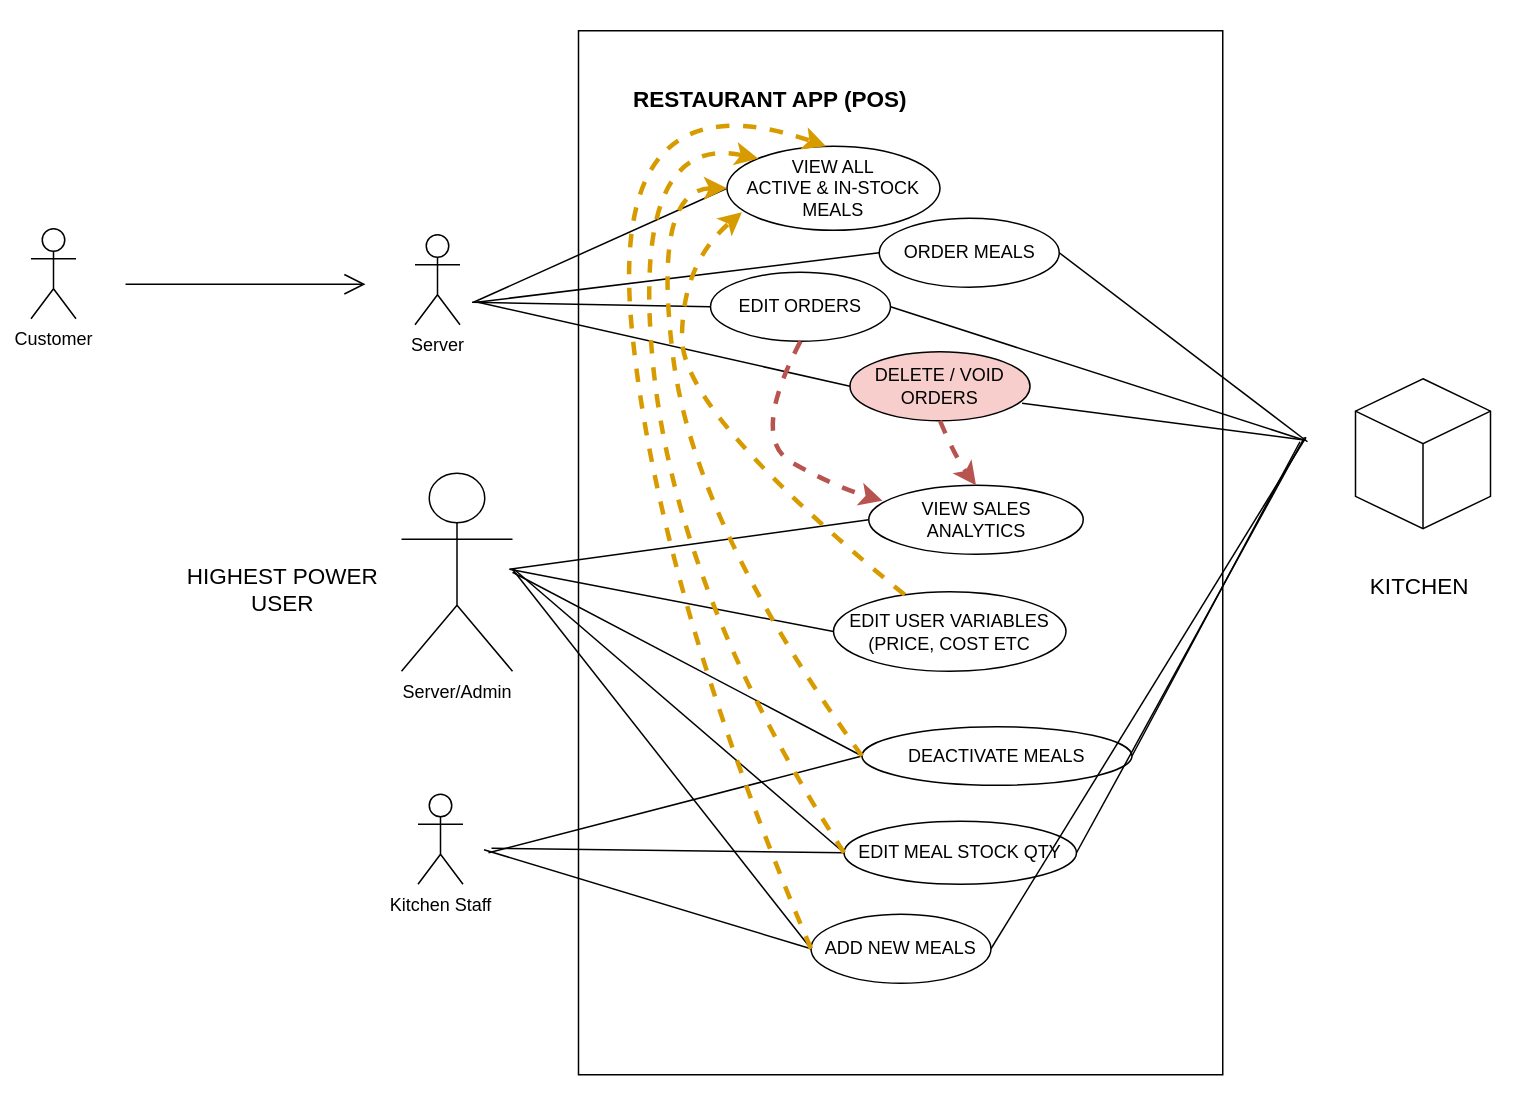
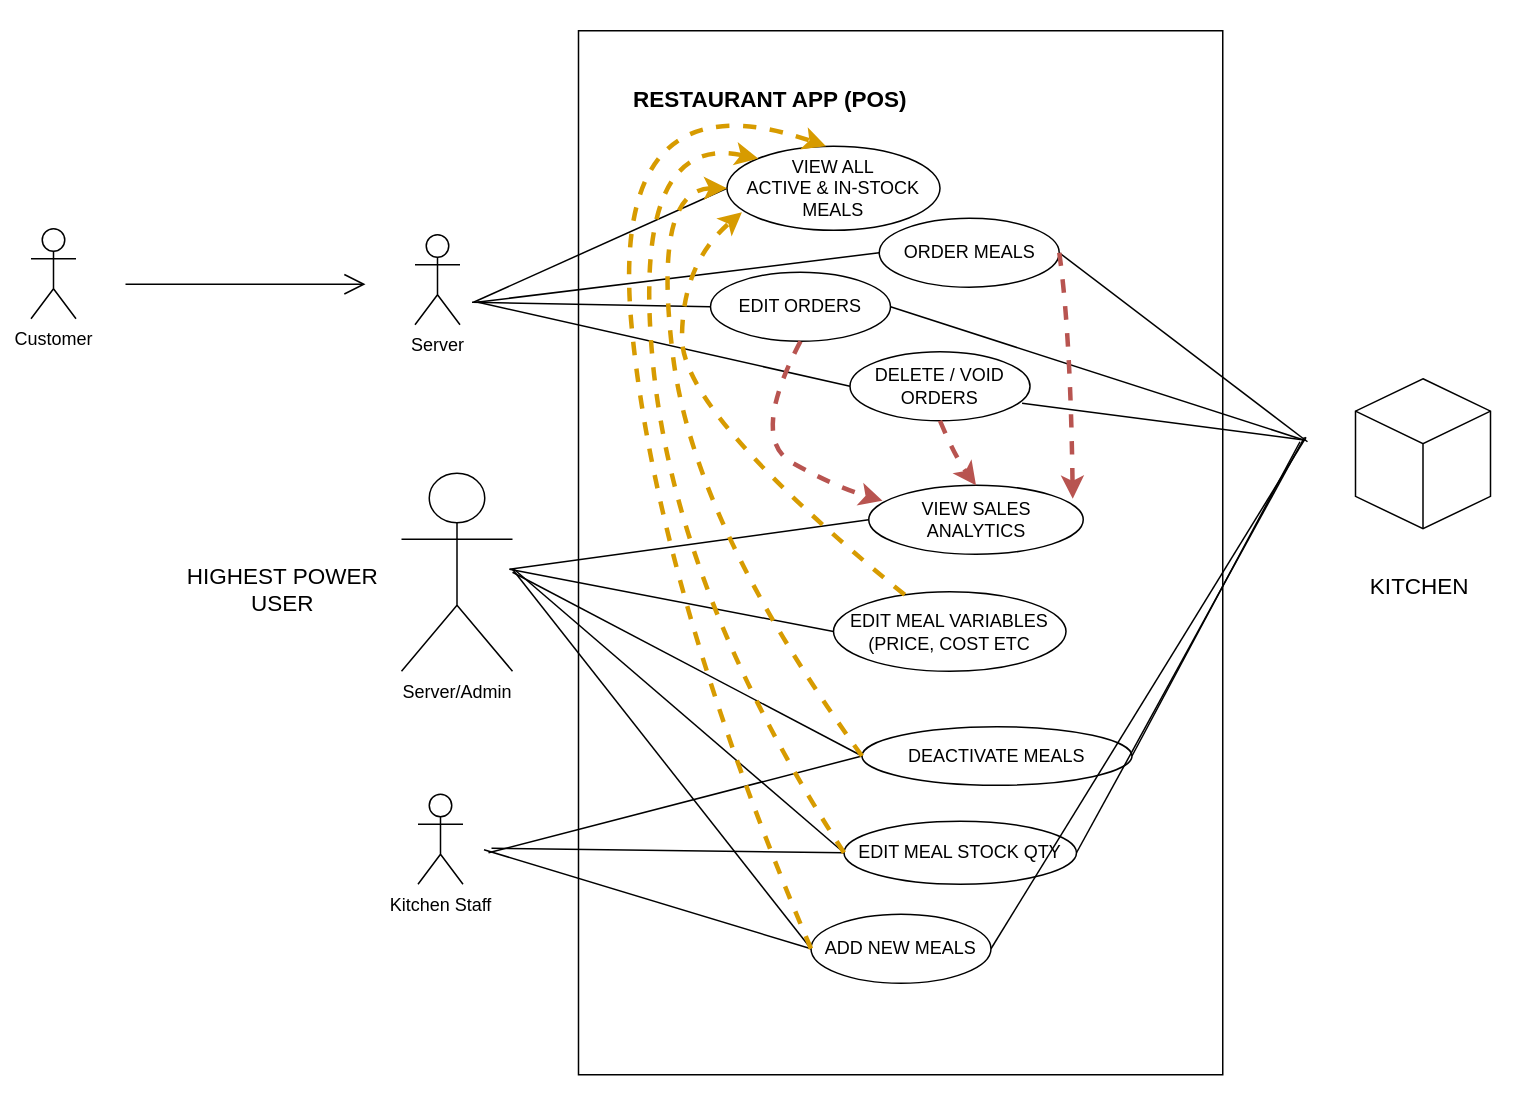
edge "ORDER MEALS" -> "VIEW SALES ANALYTICS": added
node "DELETE / VOID ORDERS": fillcolor #f8cecc -> #ffffff
node "EDIT USER VARIABLES (PRICE, COST ETC": label "EDIT USER VARIABLES (PRICE, COST ETC" -> "EDIT MEAL VARIABLES (PRICE, COST ETC"
